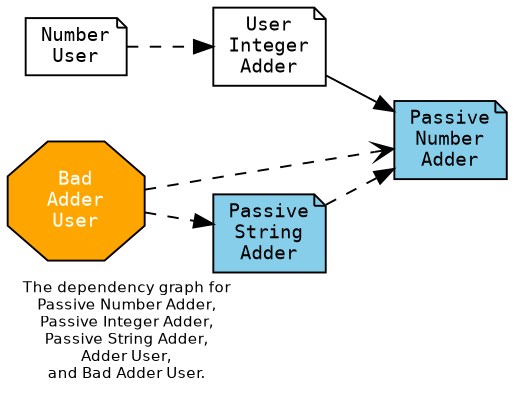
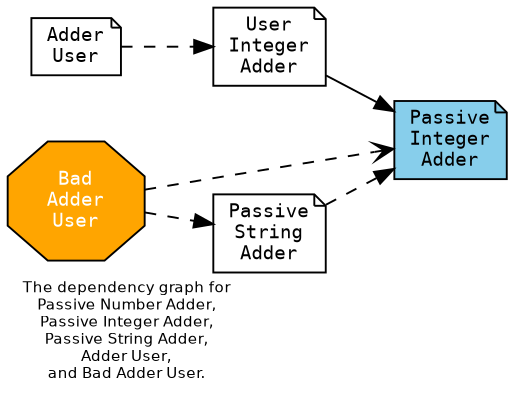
node "Number User": label "Number User" -> "Adder User"
node "Passive Number Adder": label "Passive Number Adder" -> "Passive Integer Adder"
node "Passive String Adder": fillcolor skyblue -> white
